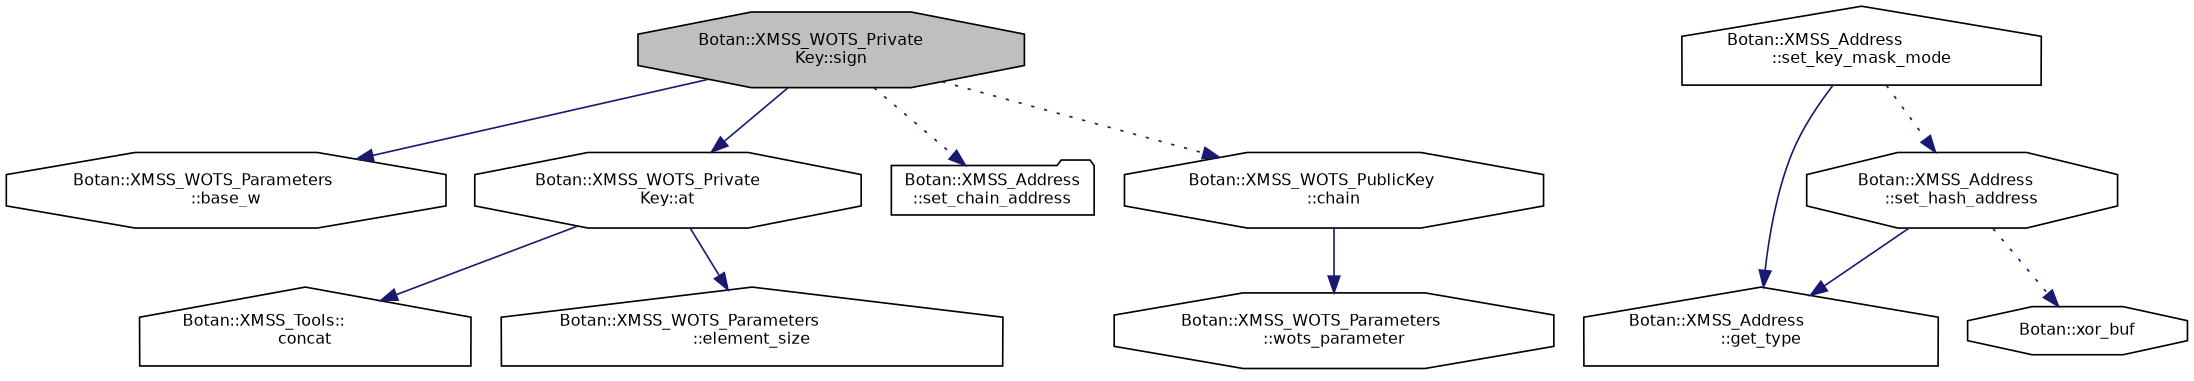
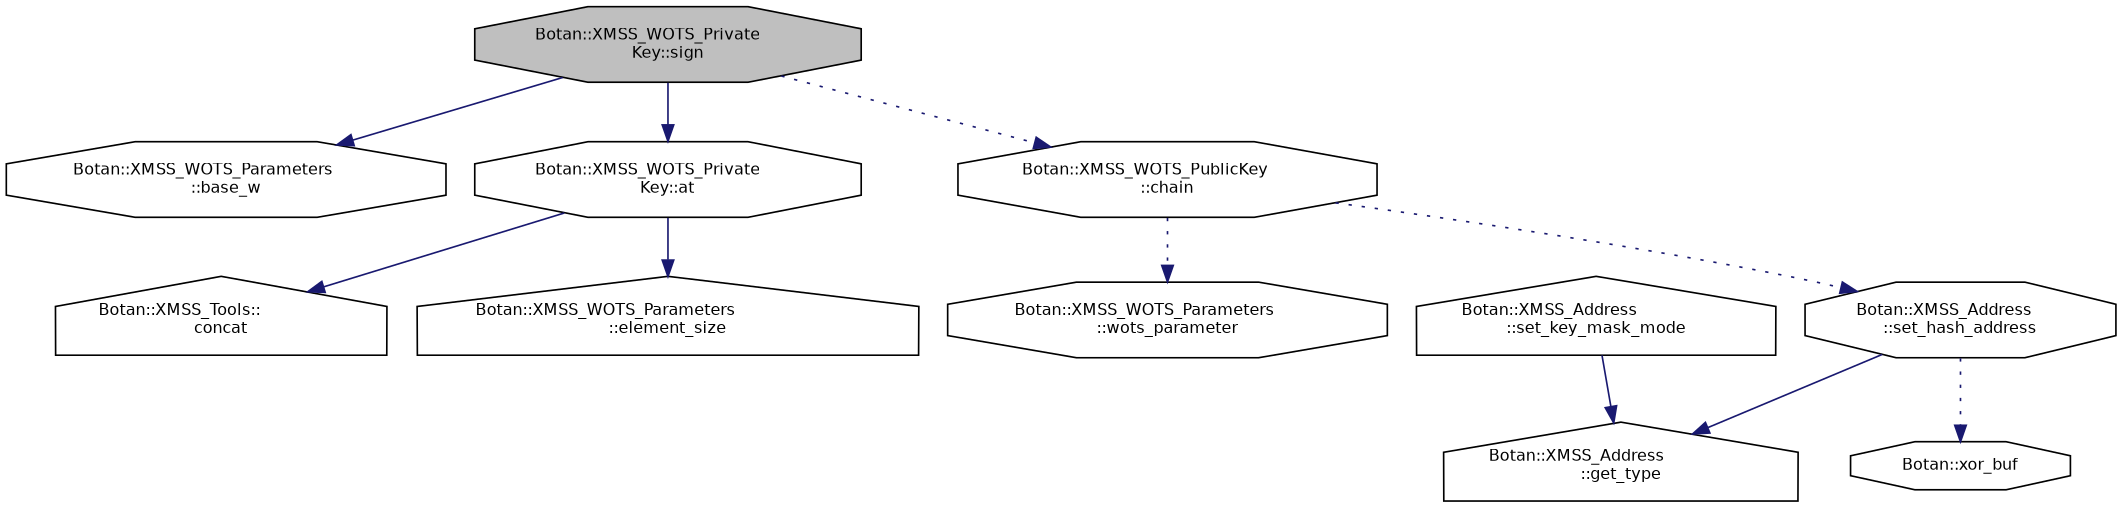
edge "Botan::XMSS_Address ::set_key_mask_mode" -> "Botan::XMSS_Address ::set_hash_address": now "Botan::XMSS_WOTS_PublicKey ::chain" -> "Botan::XMSS_Address ::set_hash_address"
node "Botan::XMSS_Address ::set_chain_address": removed
edge "Botan::XMSS_WOTS_PublicKey ::chain" -> "Botan::XMSS_WOTS_Parameters ::wots_parameter": style solid -> dotted
